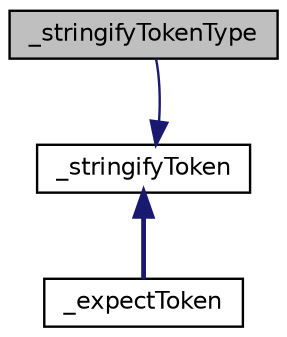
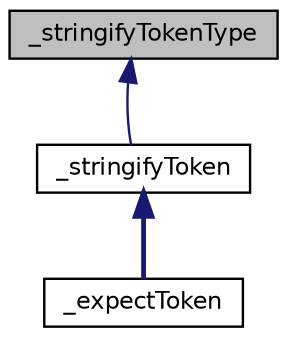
edge "_stringifyTokenType" -> "_stringifyToken": reversed
